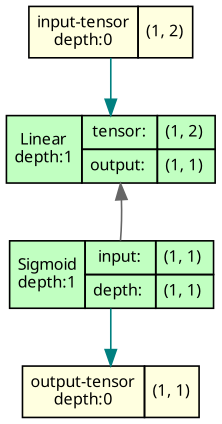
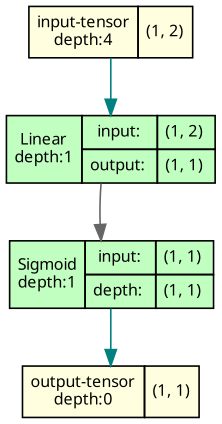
node "input-tensor": text "depth:0" -> "depth:4"
node "Linear": text "tensor:" -> "input:"
edge "Sigmoid" -> "Linear": reversed
